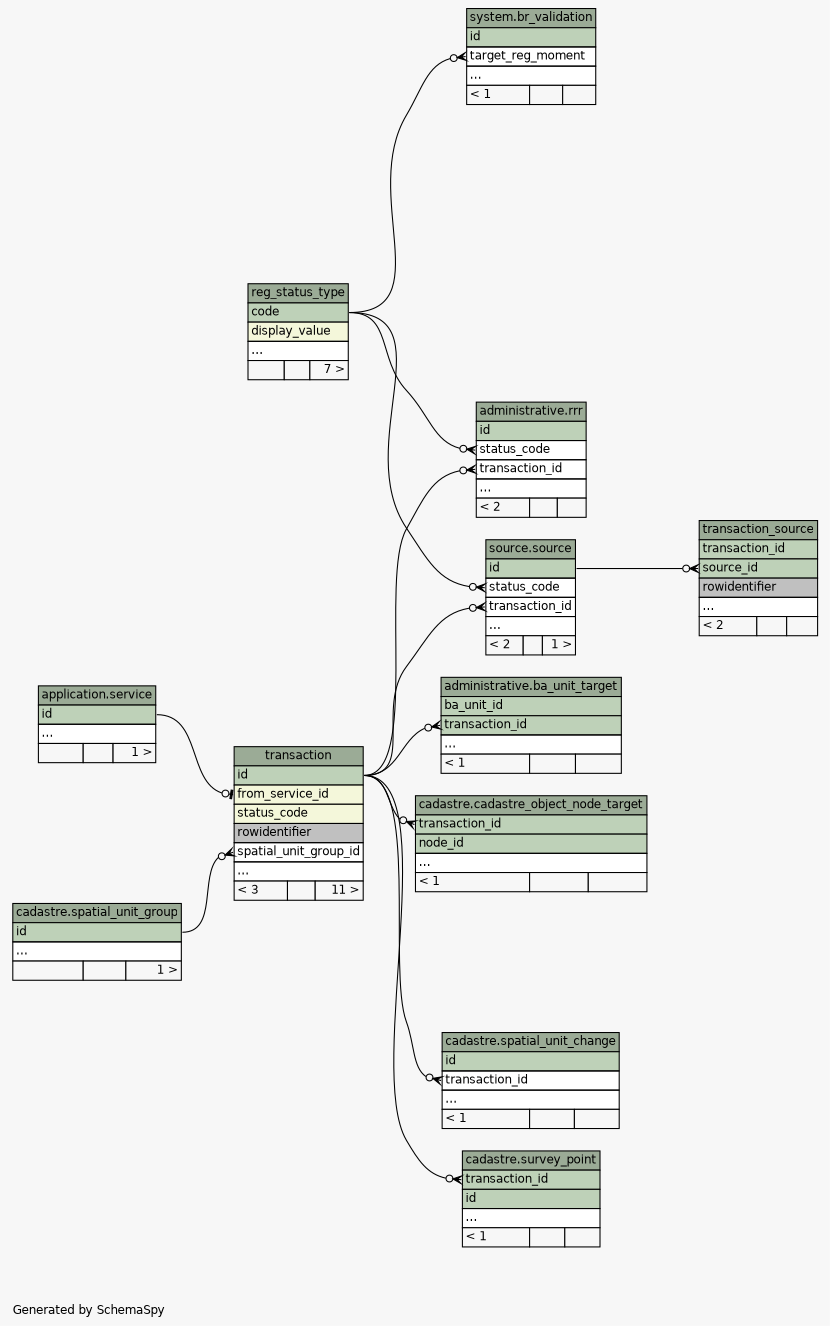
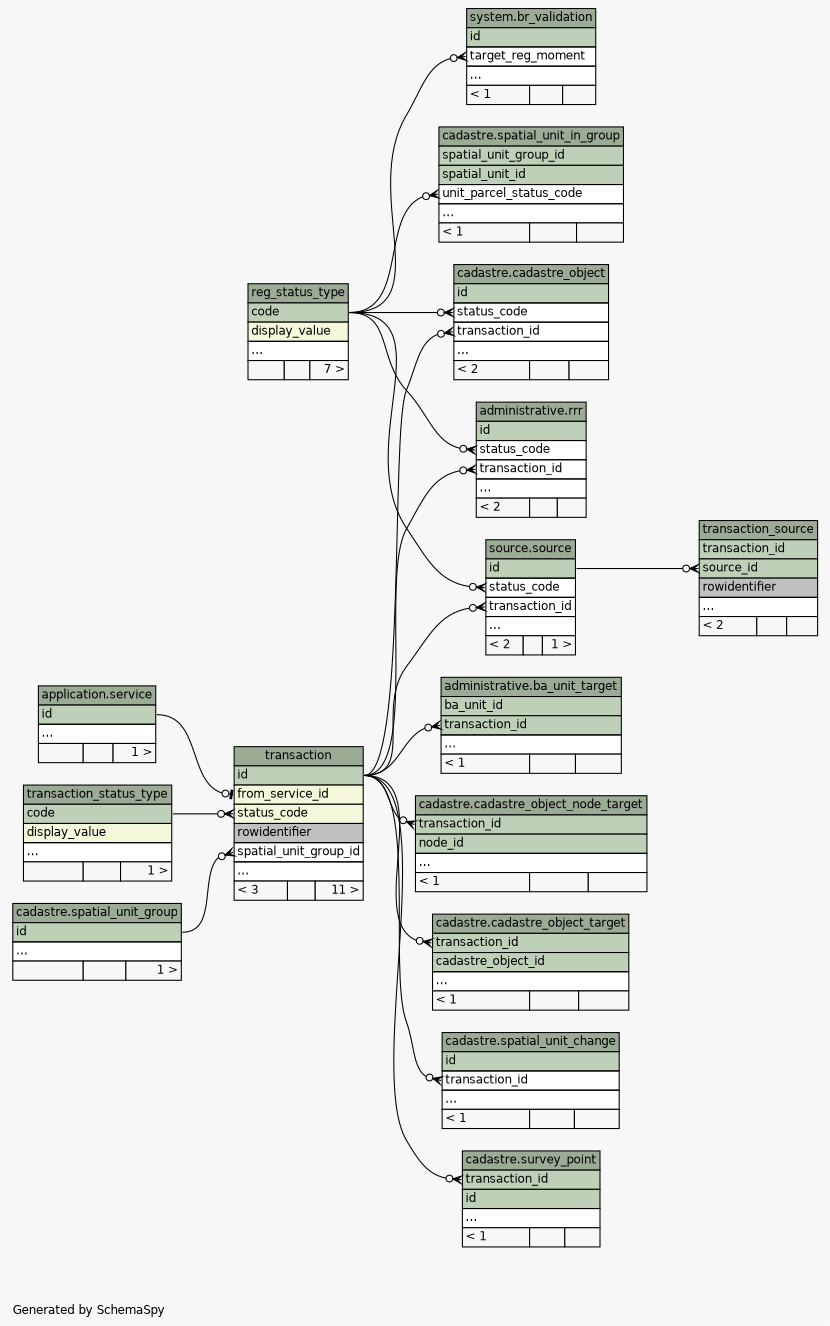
node "cadastre.spatial_unit_in_group": added
node "cadastre.cadastre_object": added
node "transaction_status_type": added
node "cadastre.cadastre_object_target": added
